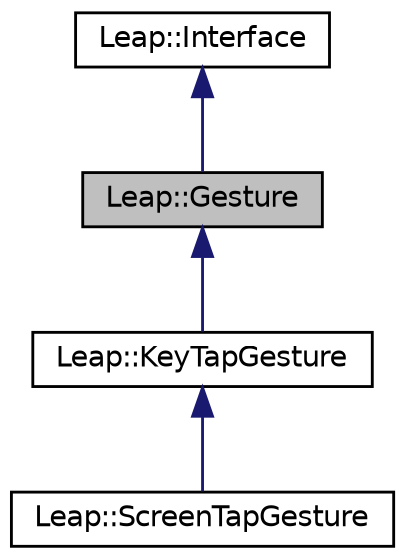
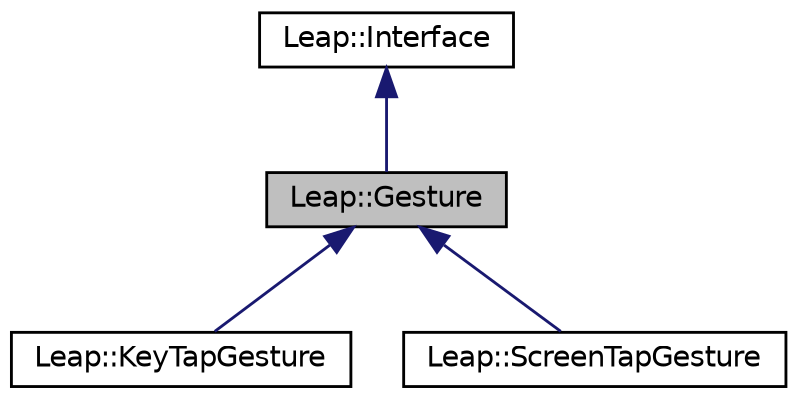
edge "Leap::ScreenTapGesture" -> "Leap::KeyTapGesture": now "Leap::ScreenTapGesture" -> "Leap::Gesture"
